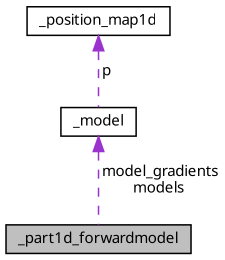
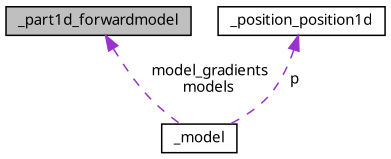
node "_position_map1d": label "_position_map1d" -> "_position_position1d"
edge "_part1d_forwardmodel" -> "_model": reversed
